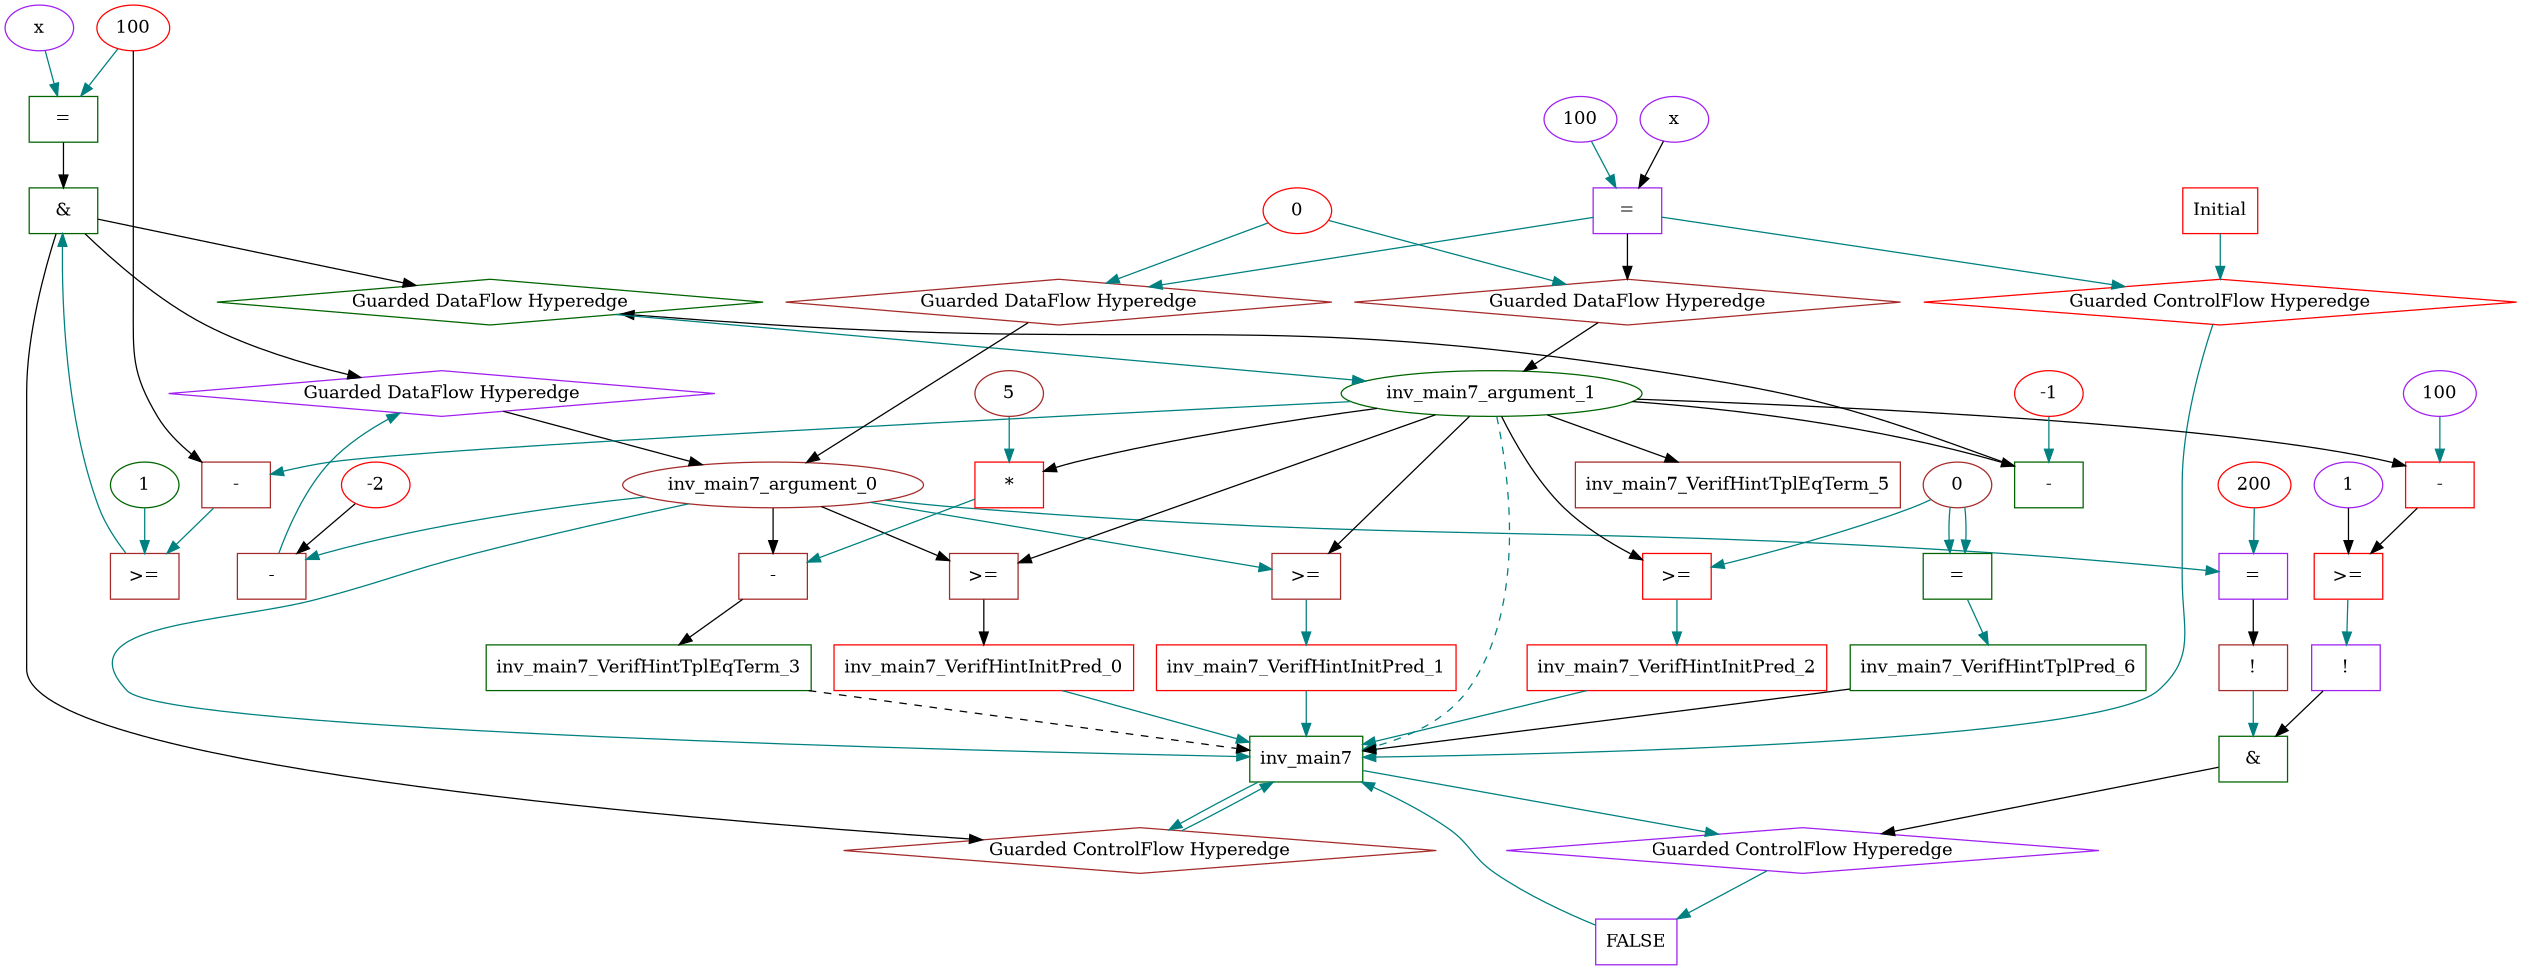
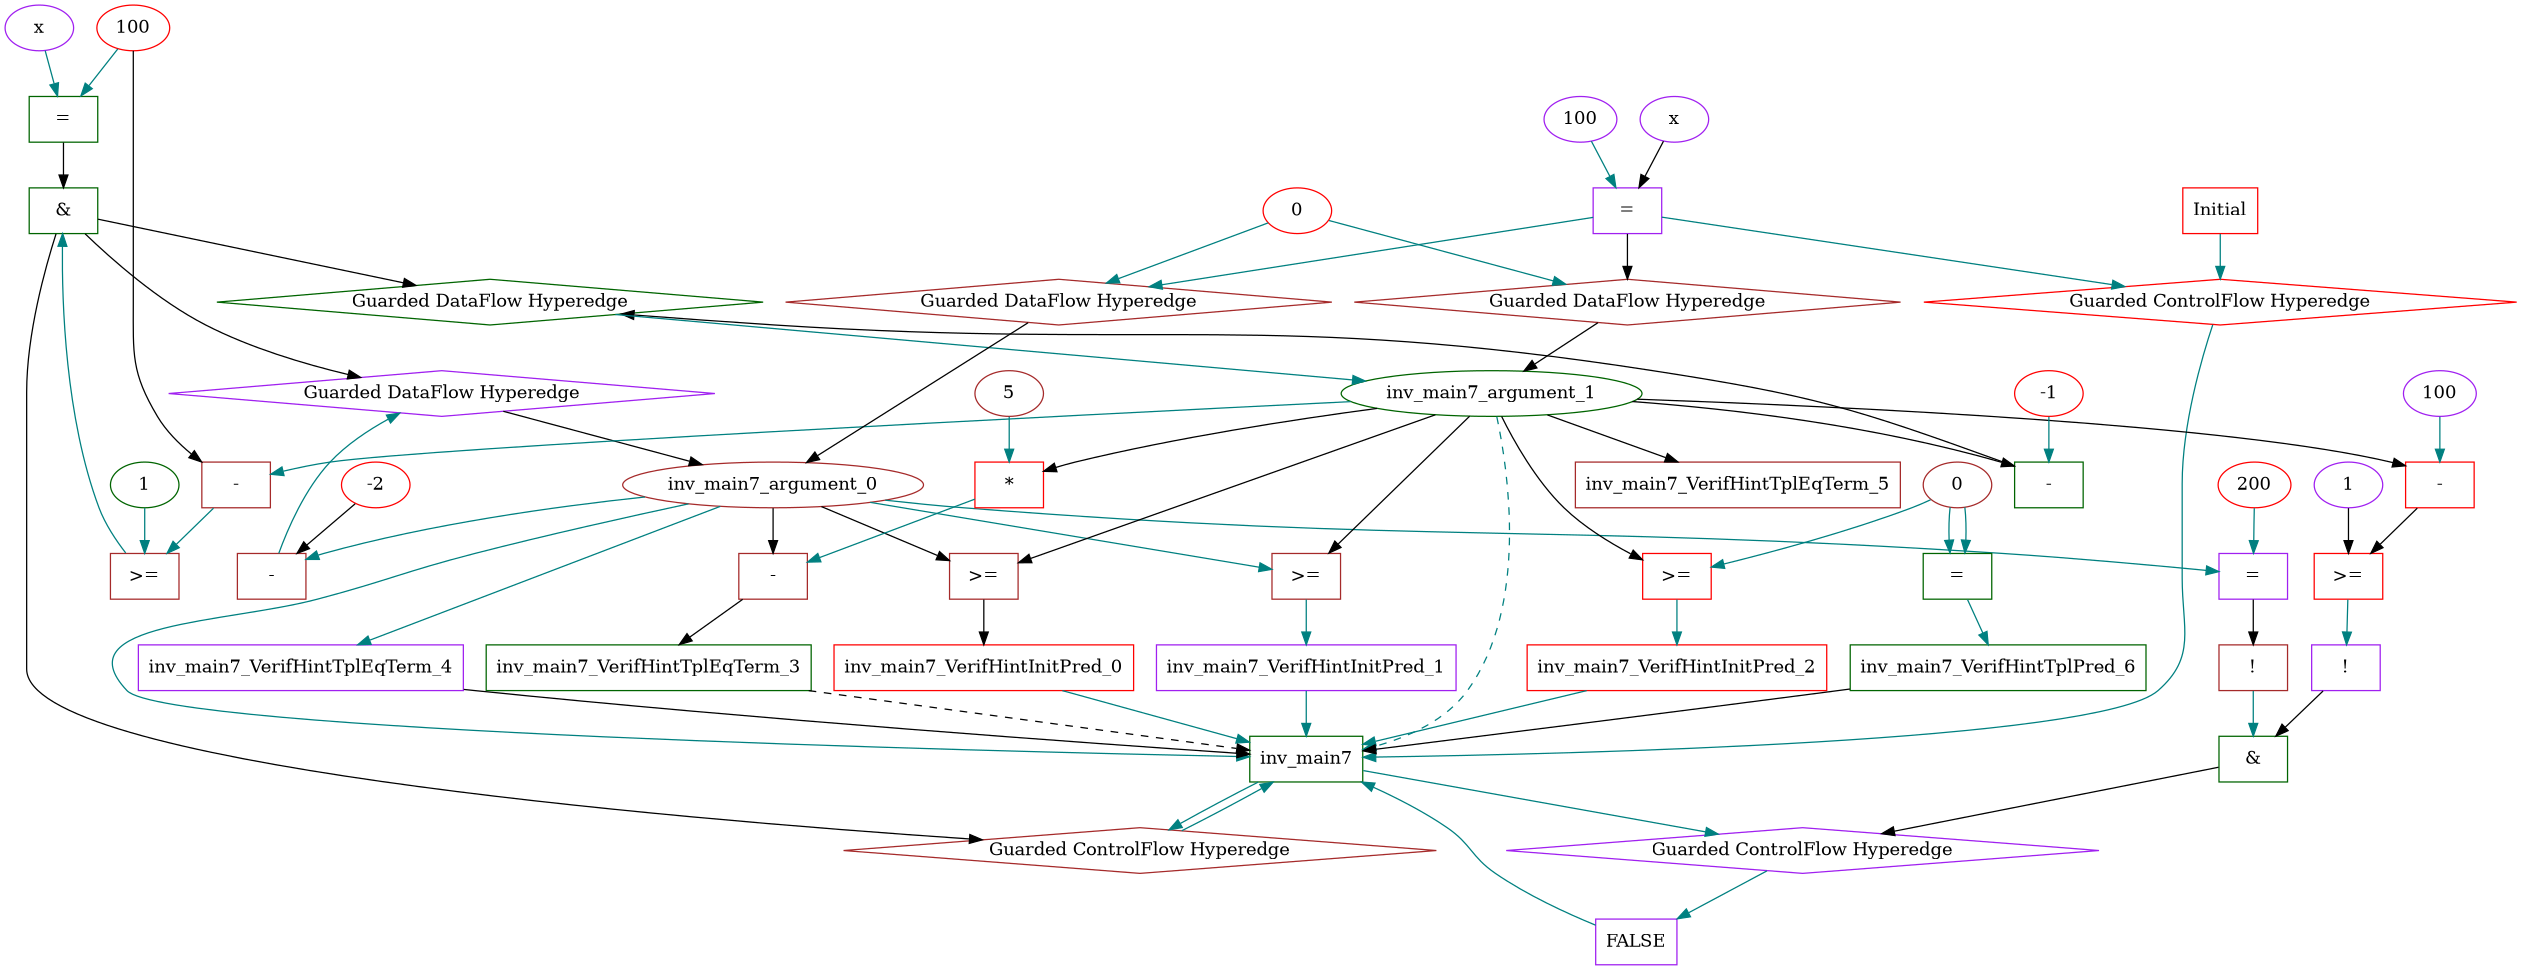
node "inv_main7_VerifHintTplEqTerm_4": added
node "inv_main7_VerifHintInitPred_1": color red -> purple
